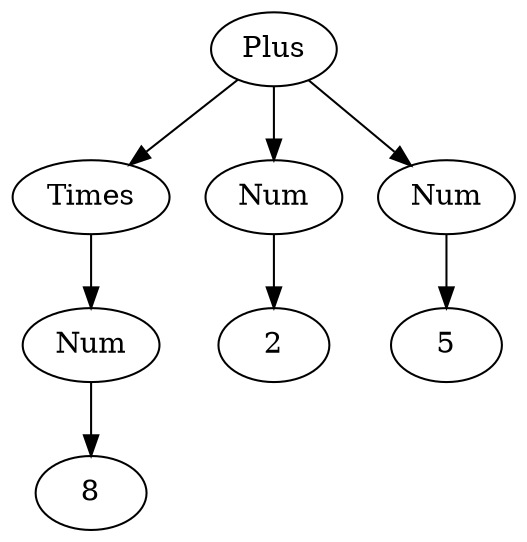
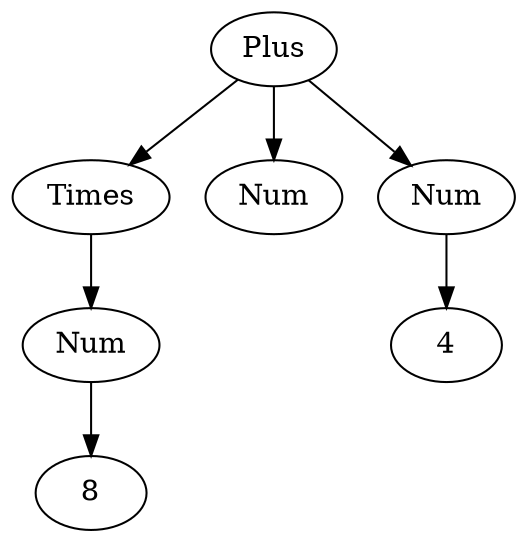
node "2": removed
node "5": label "5" -> "4"
